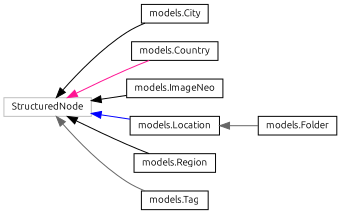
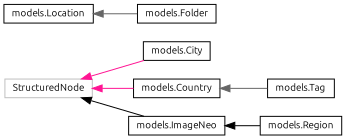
edge "models.City" -> "StructuredNode": color black -> deeppink
edge "models.Location" -> "StructuredNode": removed
edge "models.Region" -> "StructuredNode": now "models.Region" -> "models.ImageNeo"
edge "models.Tag" -> "StructuredNode": now "models.Tag" -> "models.Country"
